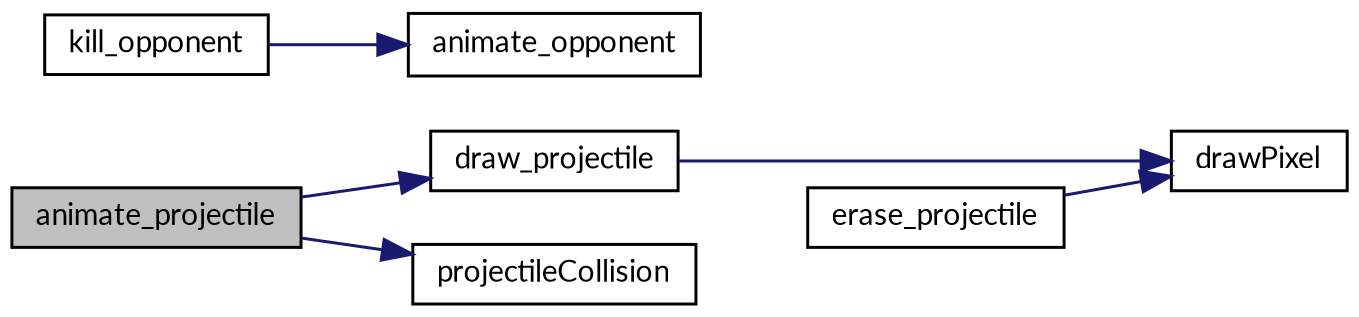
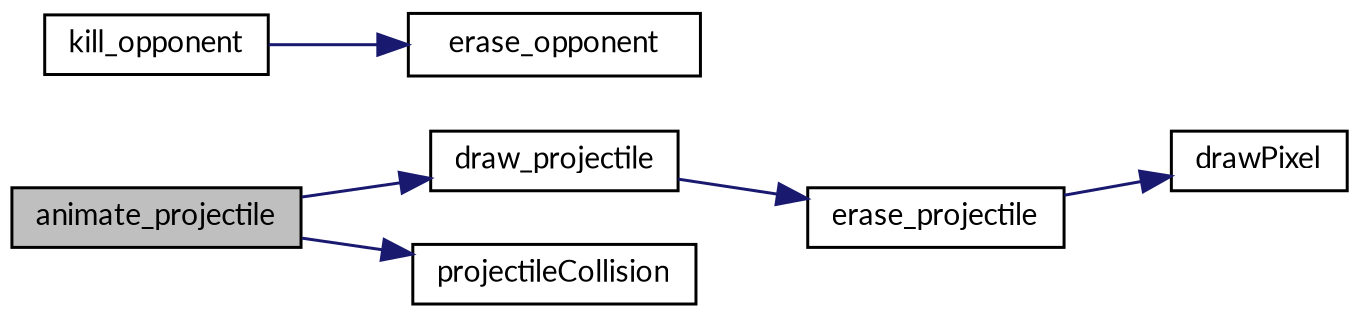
node "animate_opponent": label "animate_opponent" -> "erase_opponent"
edge "draw_projectile" -> "drawPixel": now "draw_projectile" -> "erase_projectile"
